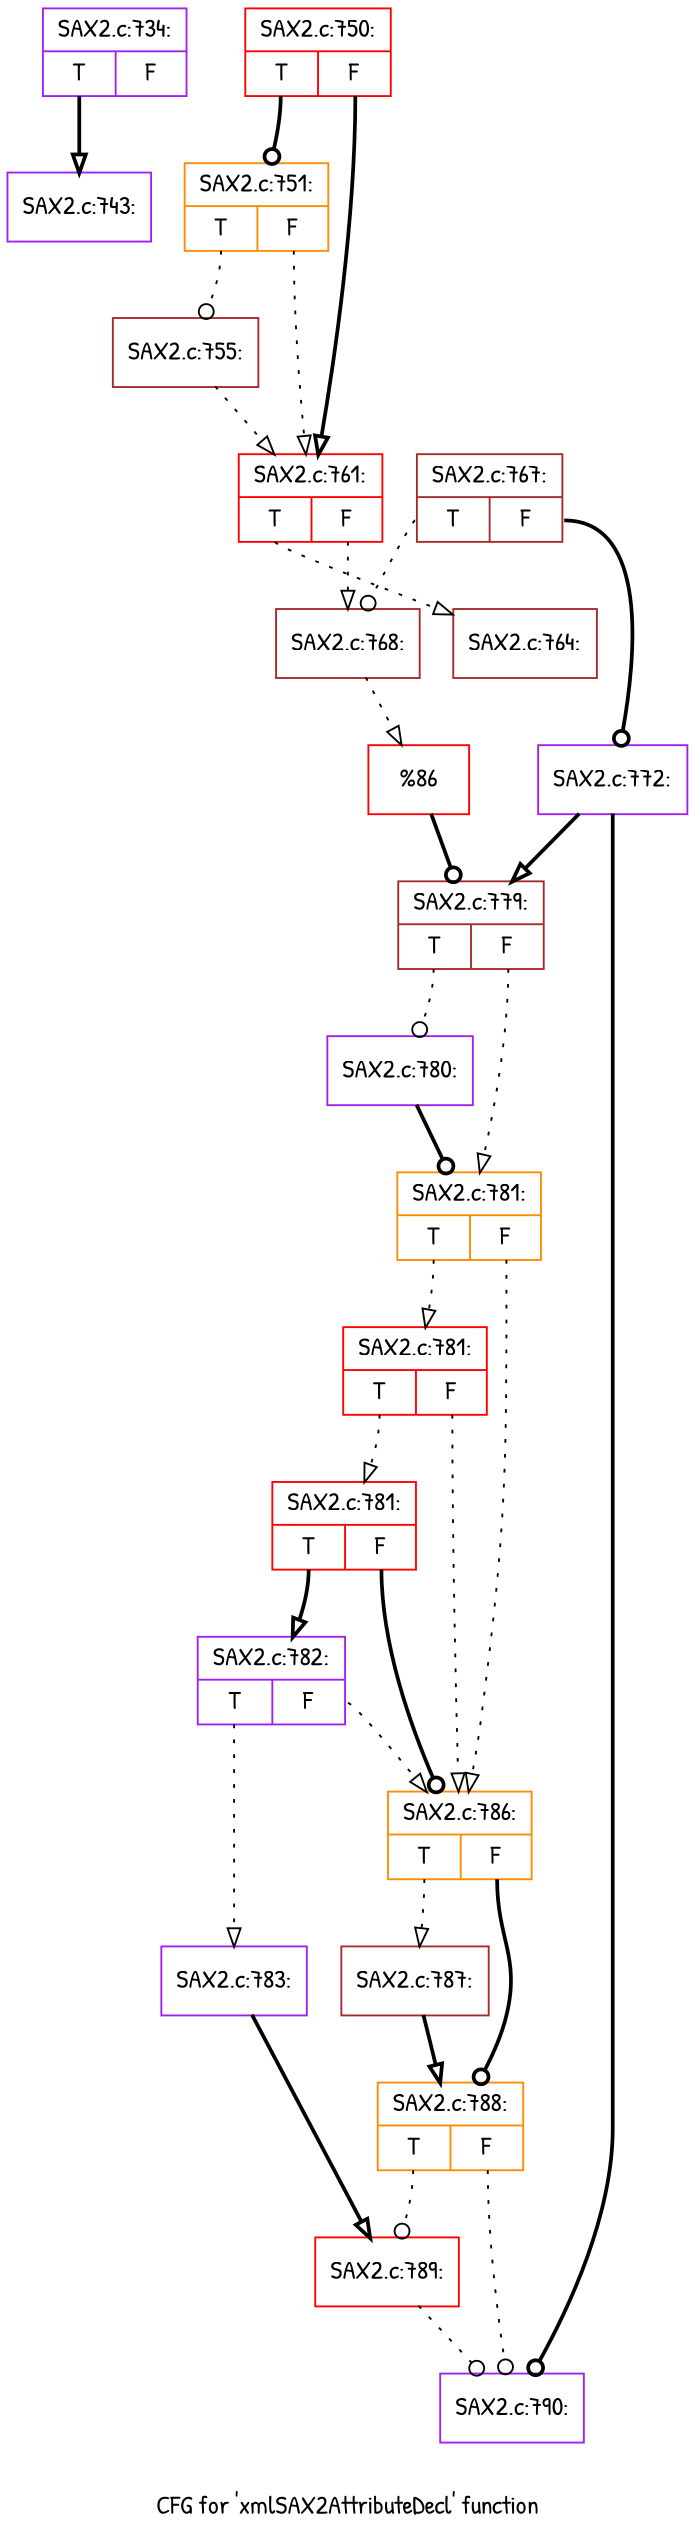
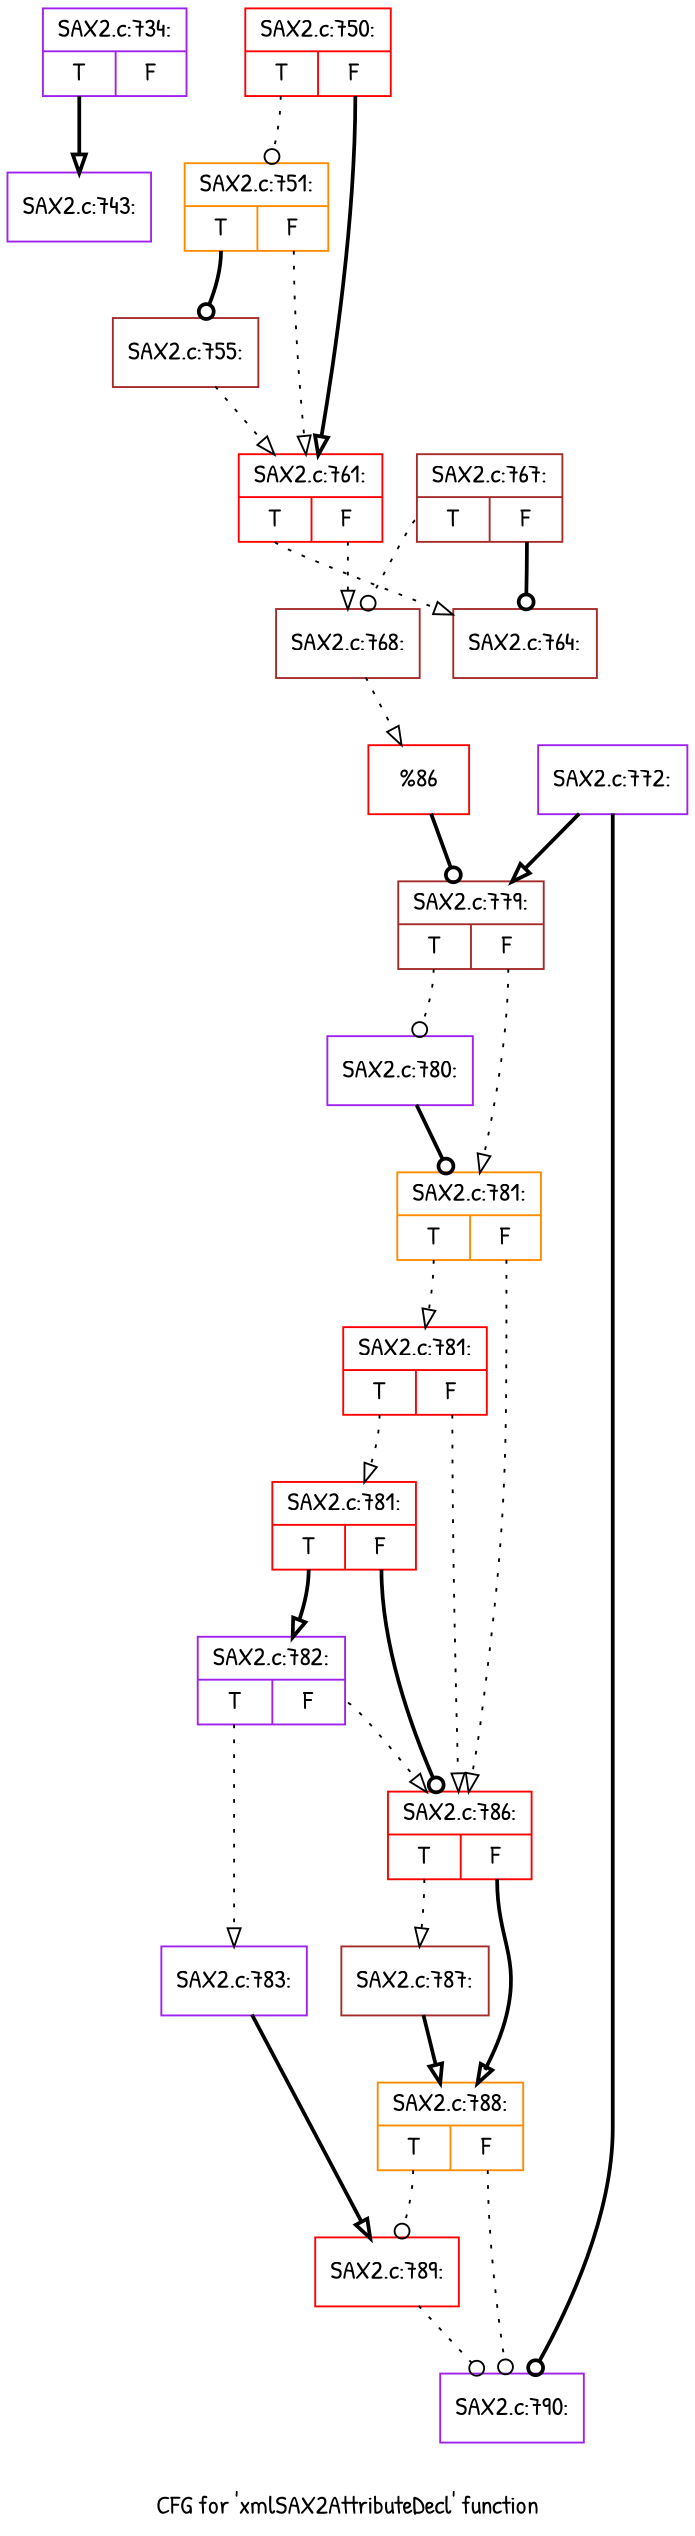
edge "SAX2.c:750:" -> "SAX2.c:751:": style bold -> dotted
edge "SAX2.c:751:" -> "SAX2.c:755:": style dotted -> bold
edge "SAX2.c:767:" -> "SAX2.c:772:": now "SAX2.c:767:" -> "SAX2.c:764:"
node "SAX2.c:786:": color darkorange -> red
edge "SAX2.c:786:" -> "SAX2.c:788:": arrowhead odot -> onormal
